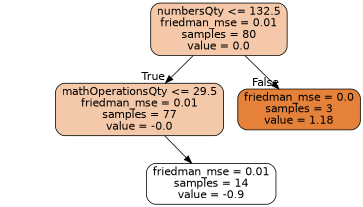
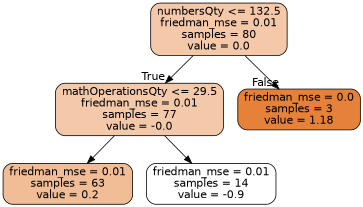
node "friedman_mse = 0.01 samples = 63 value = 0.2": added
